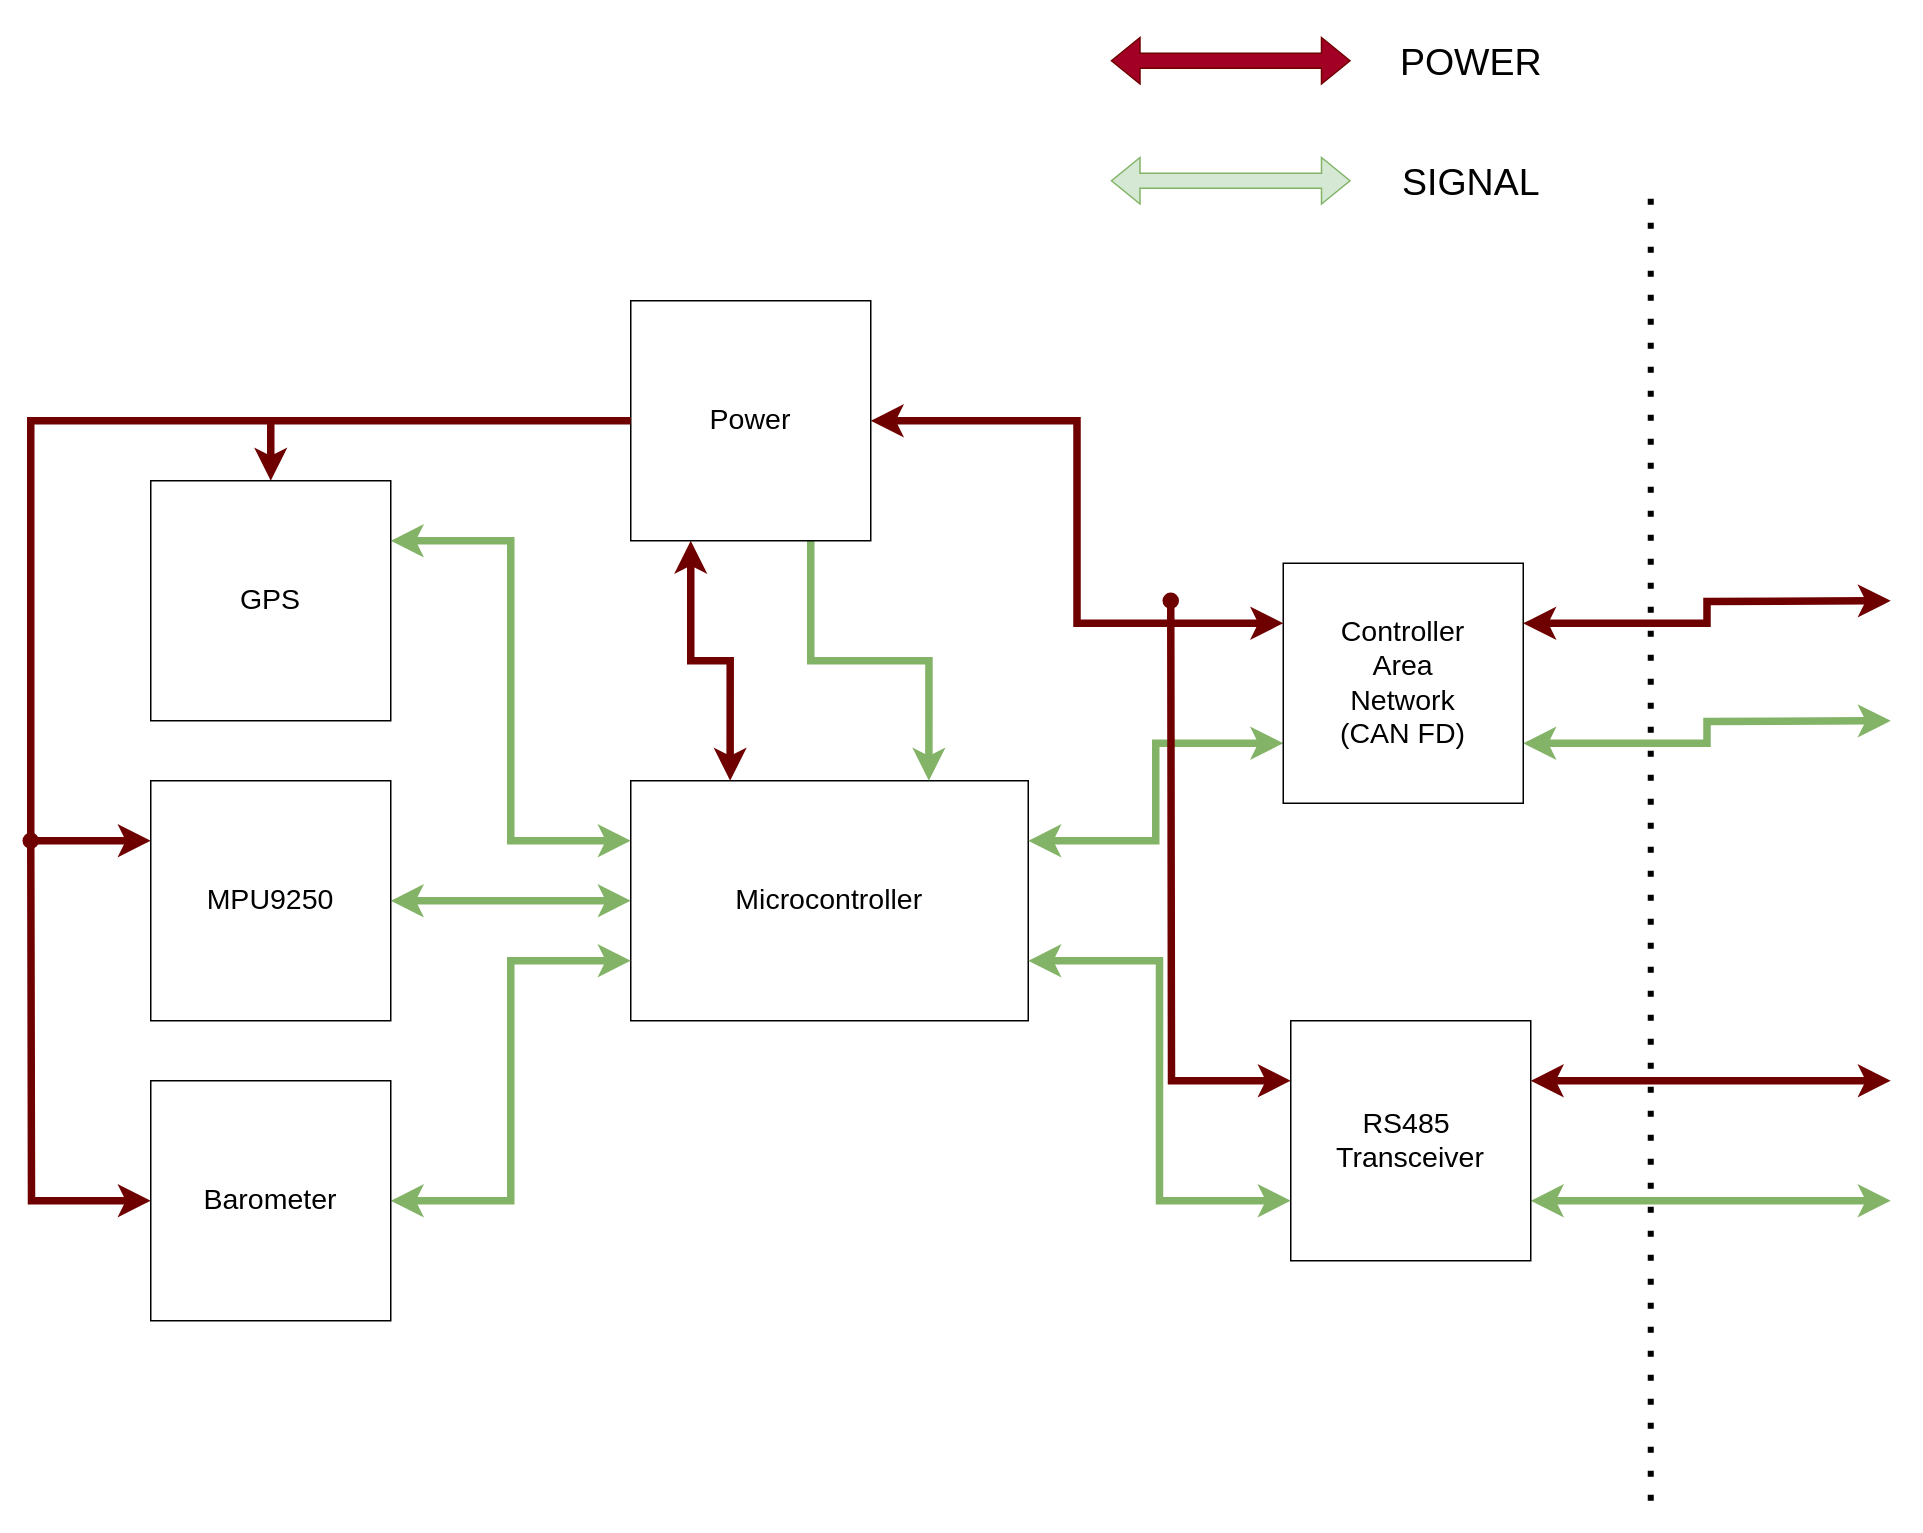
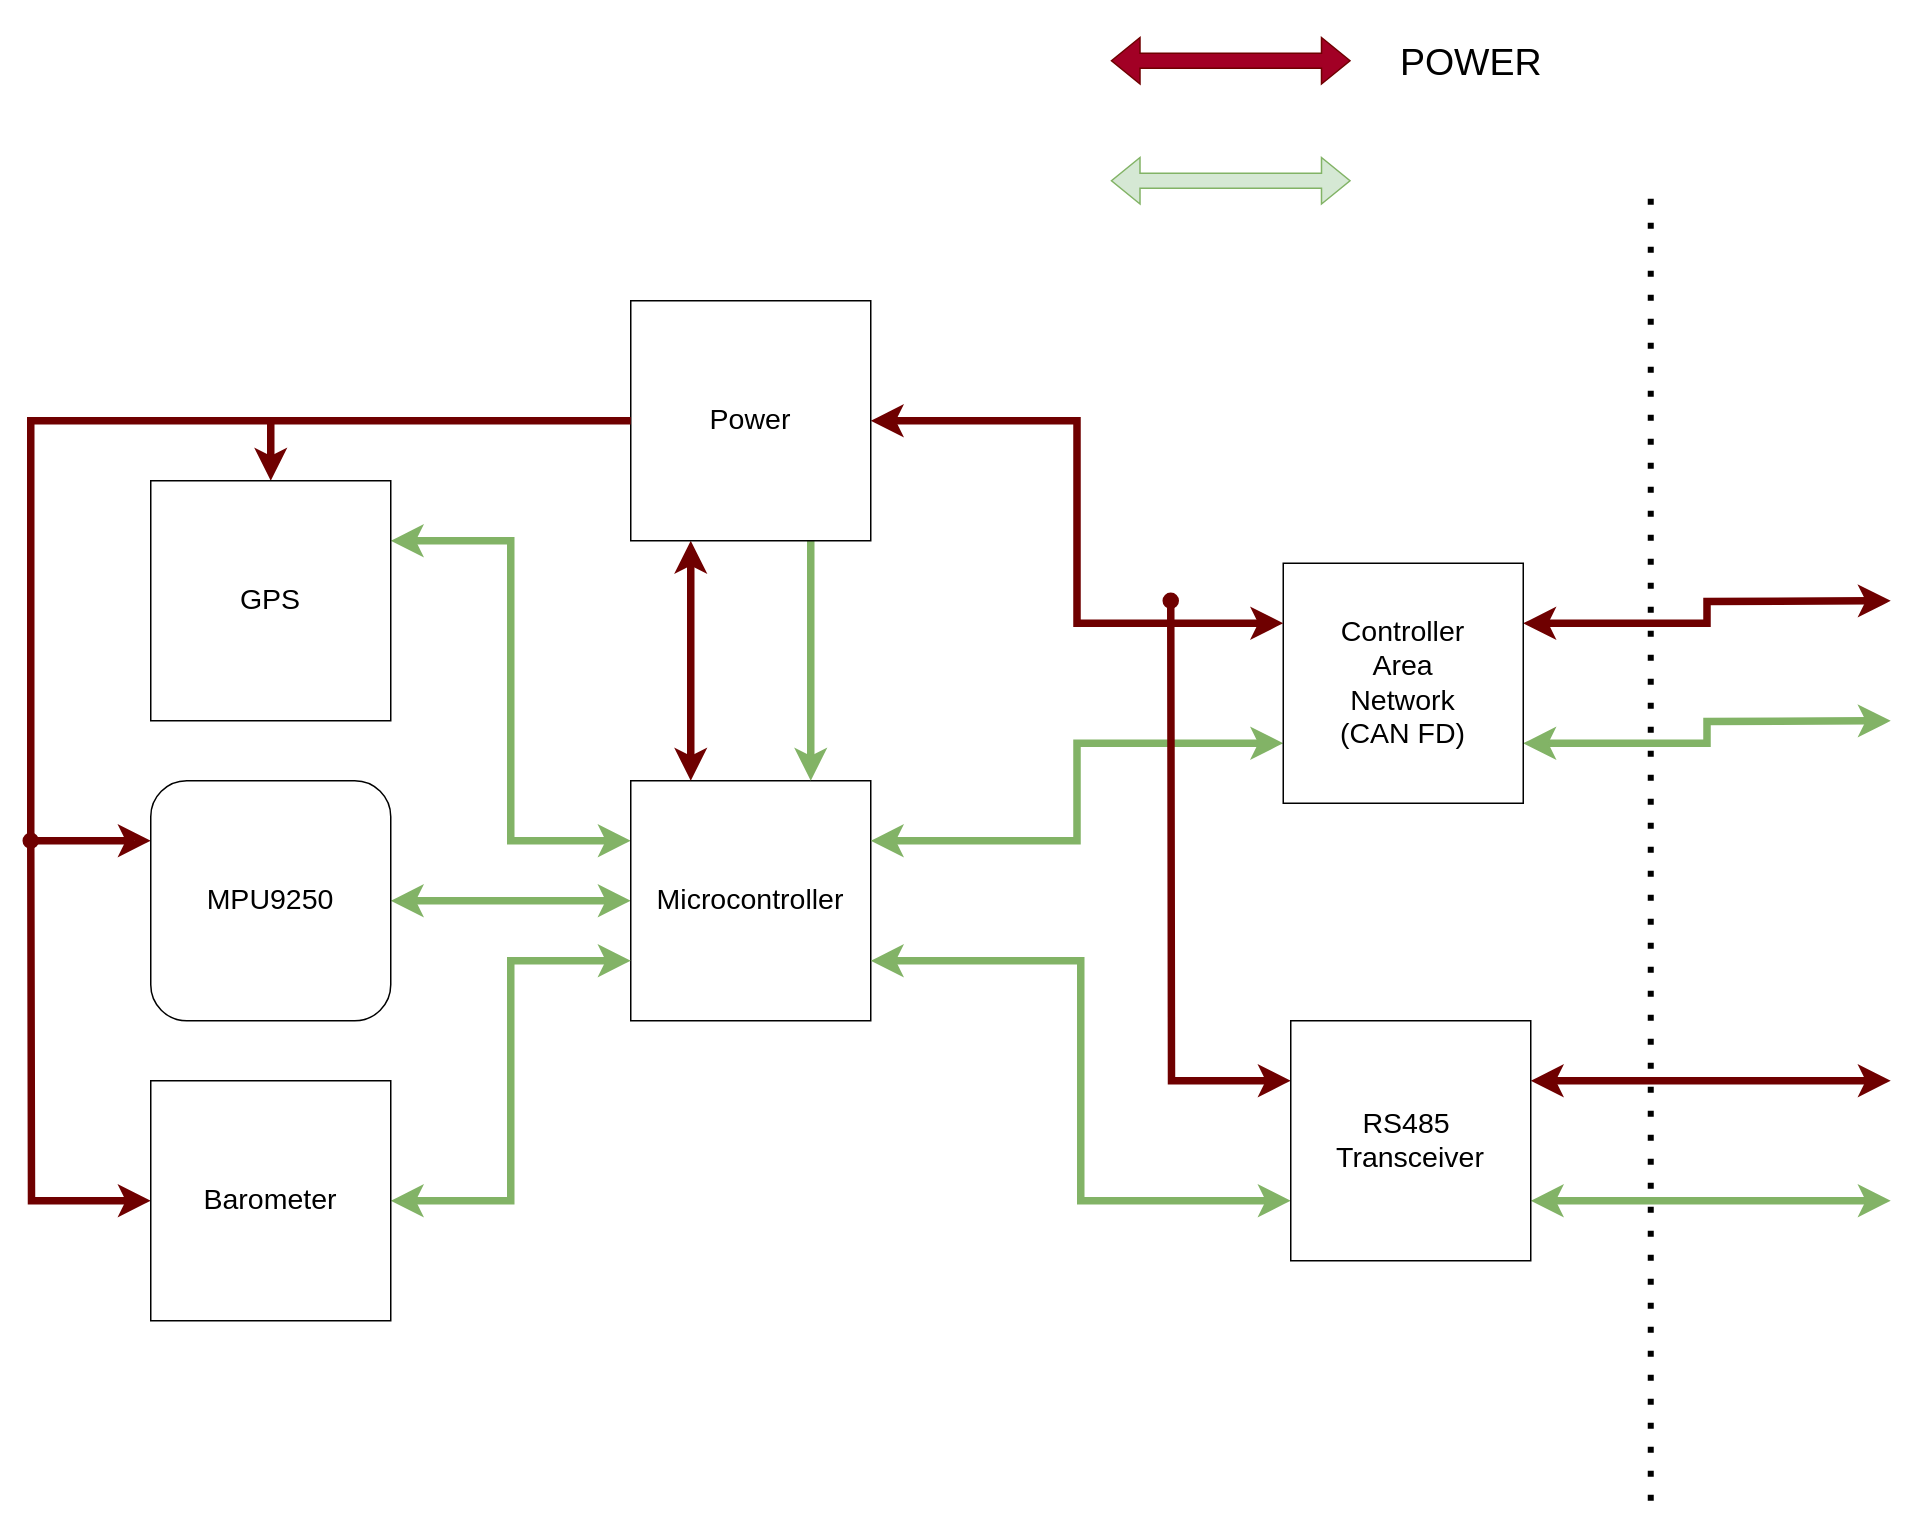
node "SIGNAL": removed
node "MPU9250": shape rectangle -> rounded rectangle
node "Microcontroller": size 398x240 -> 240x240
